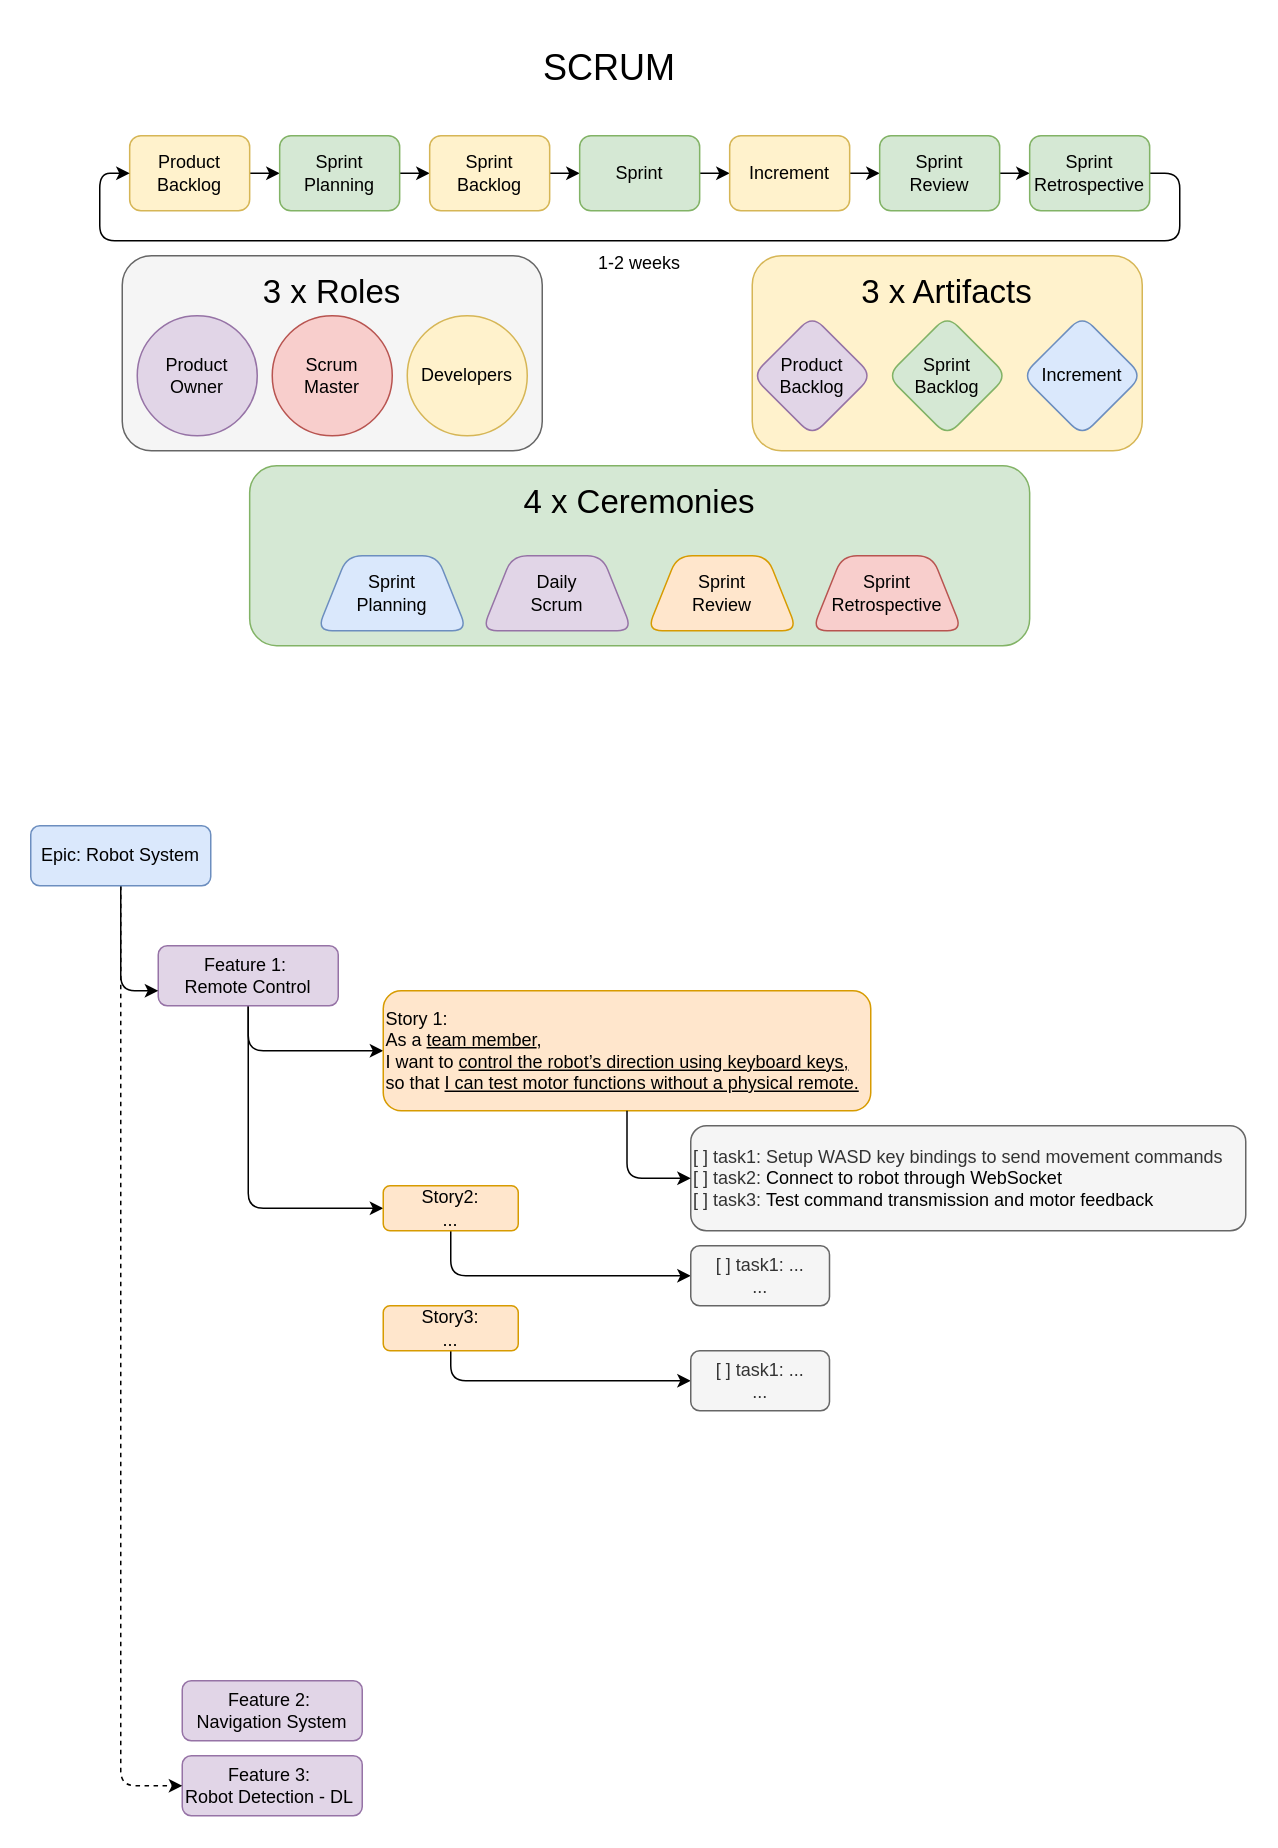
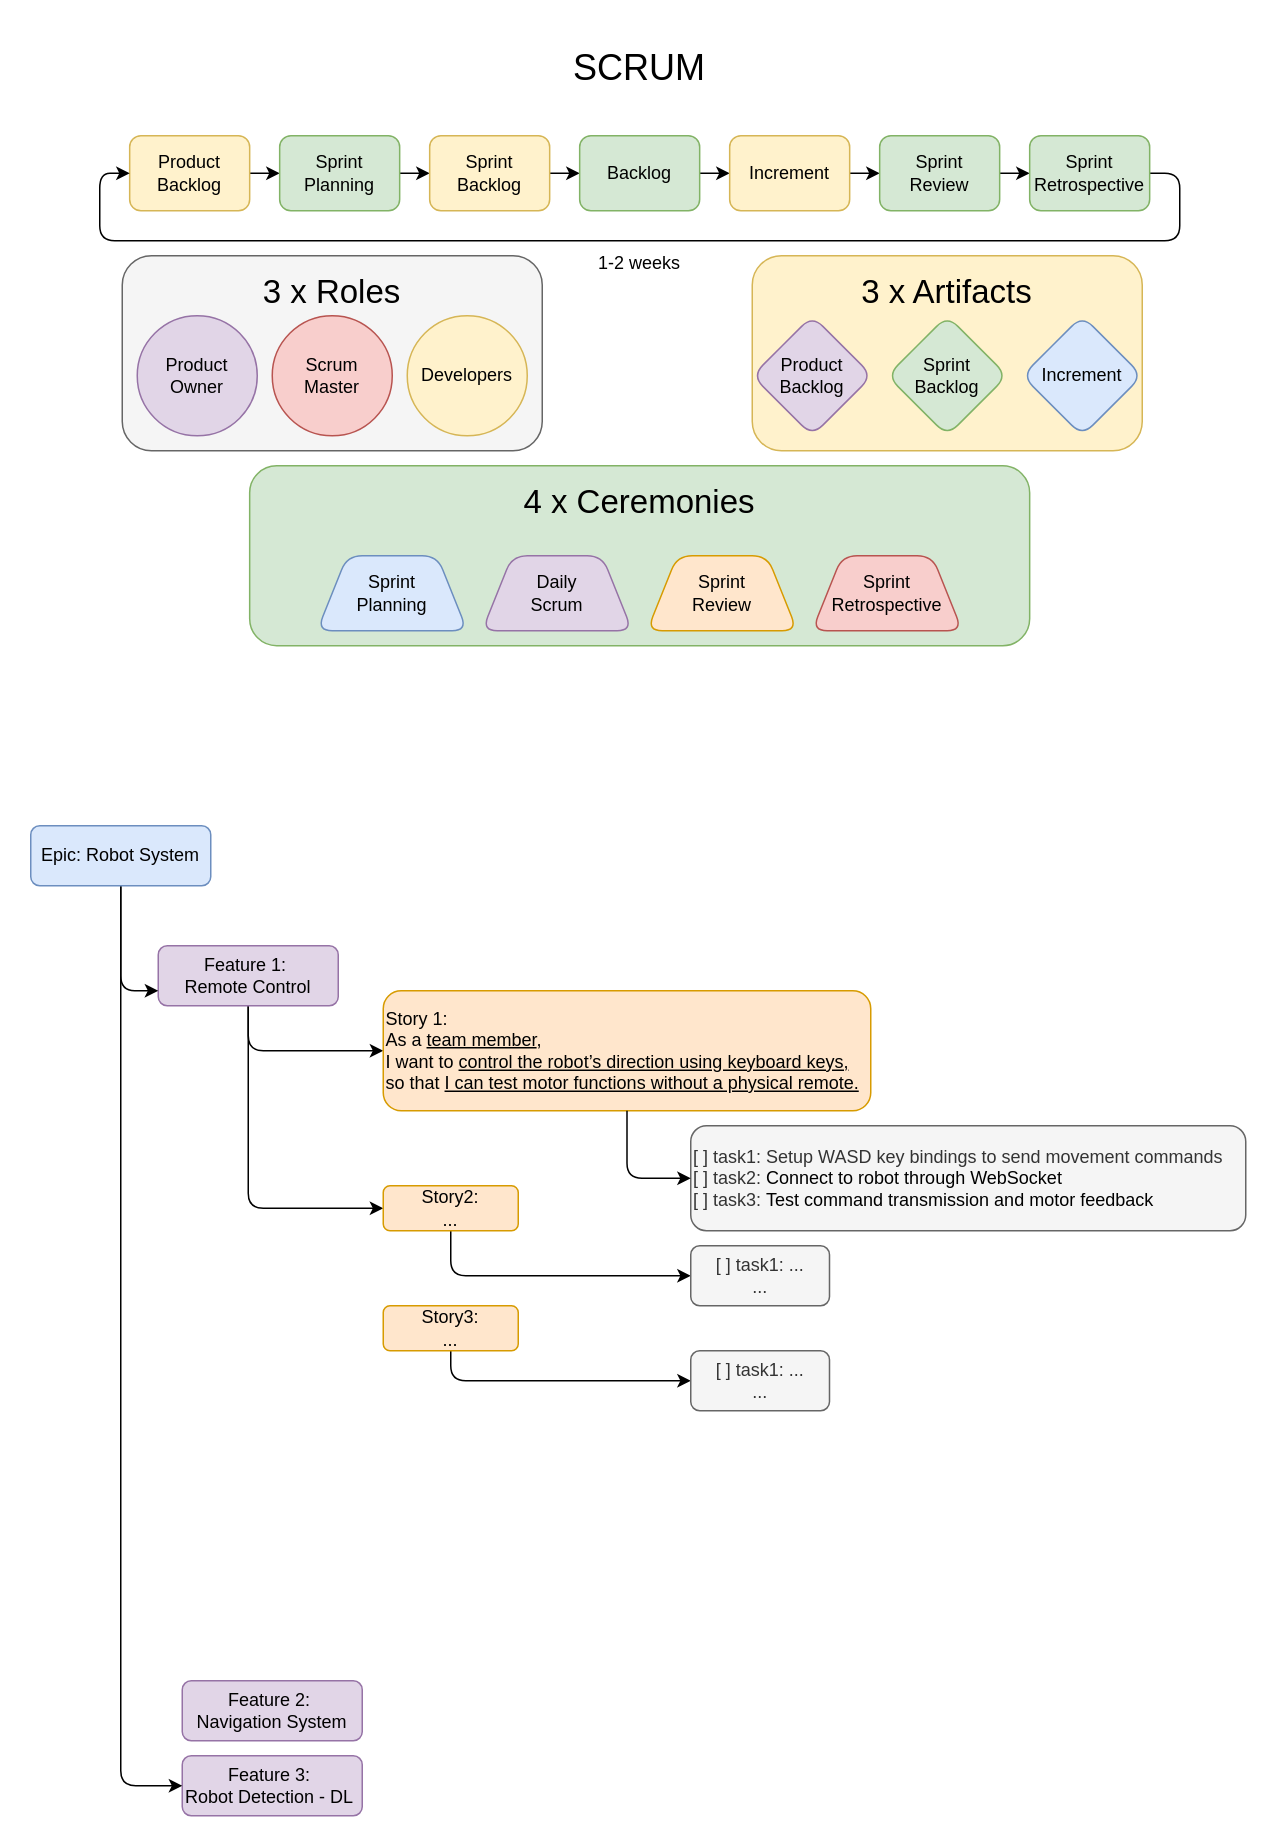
node "SCRUM": moved (610, 68) -> (640, 68)
node "Sprint": label "Sprint" -> "Backlog"
edge "Epic: Robot System" -> "Feature 3: Robot Detection - DL": style dashed -> solid
